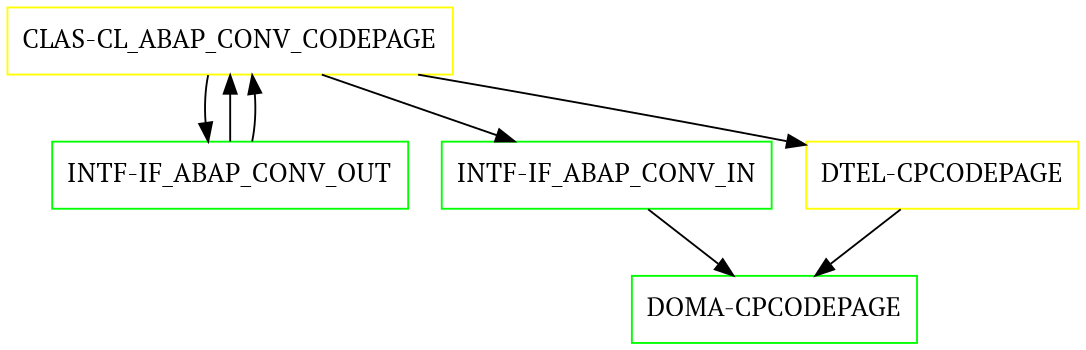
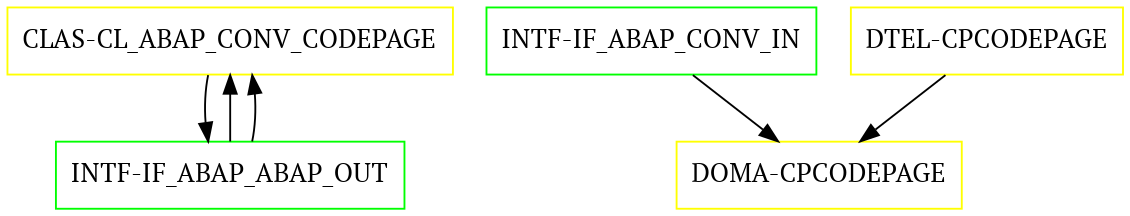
edge "CLAS-CL_ABAP_CONV_CODEPAGE" -> "INTF-IF_ABAP_CONV_IN": removed
edge "CLAS-CL_ABAP_CONV_CODEPAGE" -> "DTEL-CPCODEPAGE": removed
node "INTF-IF_ABAP_CONV_OUT": label "INTF-IF_ABAP_CONV_OUT" -> "INTF-IF_ABAP_ABAP_OUT"
node "DOMA-CPCODEPAGE": color green -> yellow
